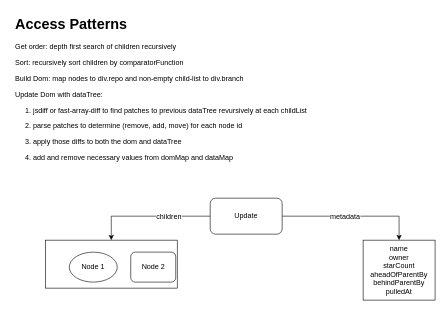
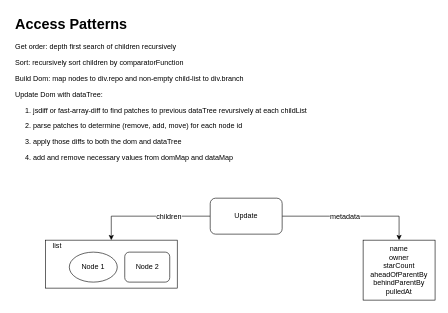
node "list": added
node "Node 2": moved (153, 267) -> (147, 267)
